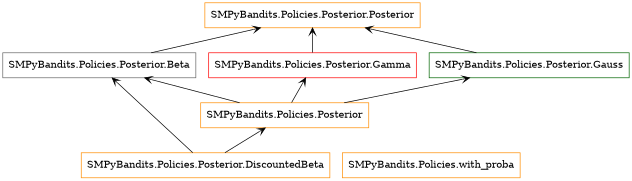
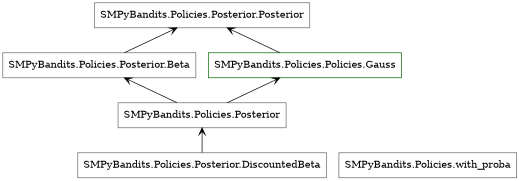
node "SMPyBandits.Policies.Posterior.Posterior": color darkorange -> gray40
node "SMPyBandits.Policies.Posterior.Gamma": removed
node "SMPyBandits.Policies.Posterior.Gauss": label "SMPyBandits.Policies.Posterior.Gauss" -> "SMPyBandits.Policies.Policies.Gauss"
node "SMPyBandits.Policies.Posterior": color darkorange -> gray40
edge "SMPyBandits.Policies.Posterior.DiscountedBeta" -> "SMPyBandits.Policies.Posterior.Beta": removed
node "SMPyBandits.Policies.Posterior.DiscountedBeta": color darkorange -> gray40
node "SMPyBandits.Policies.with_proba": color darkorange -> gray40
